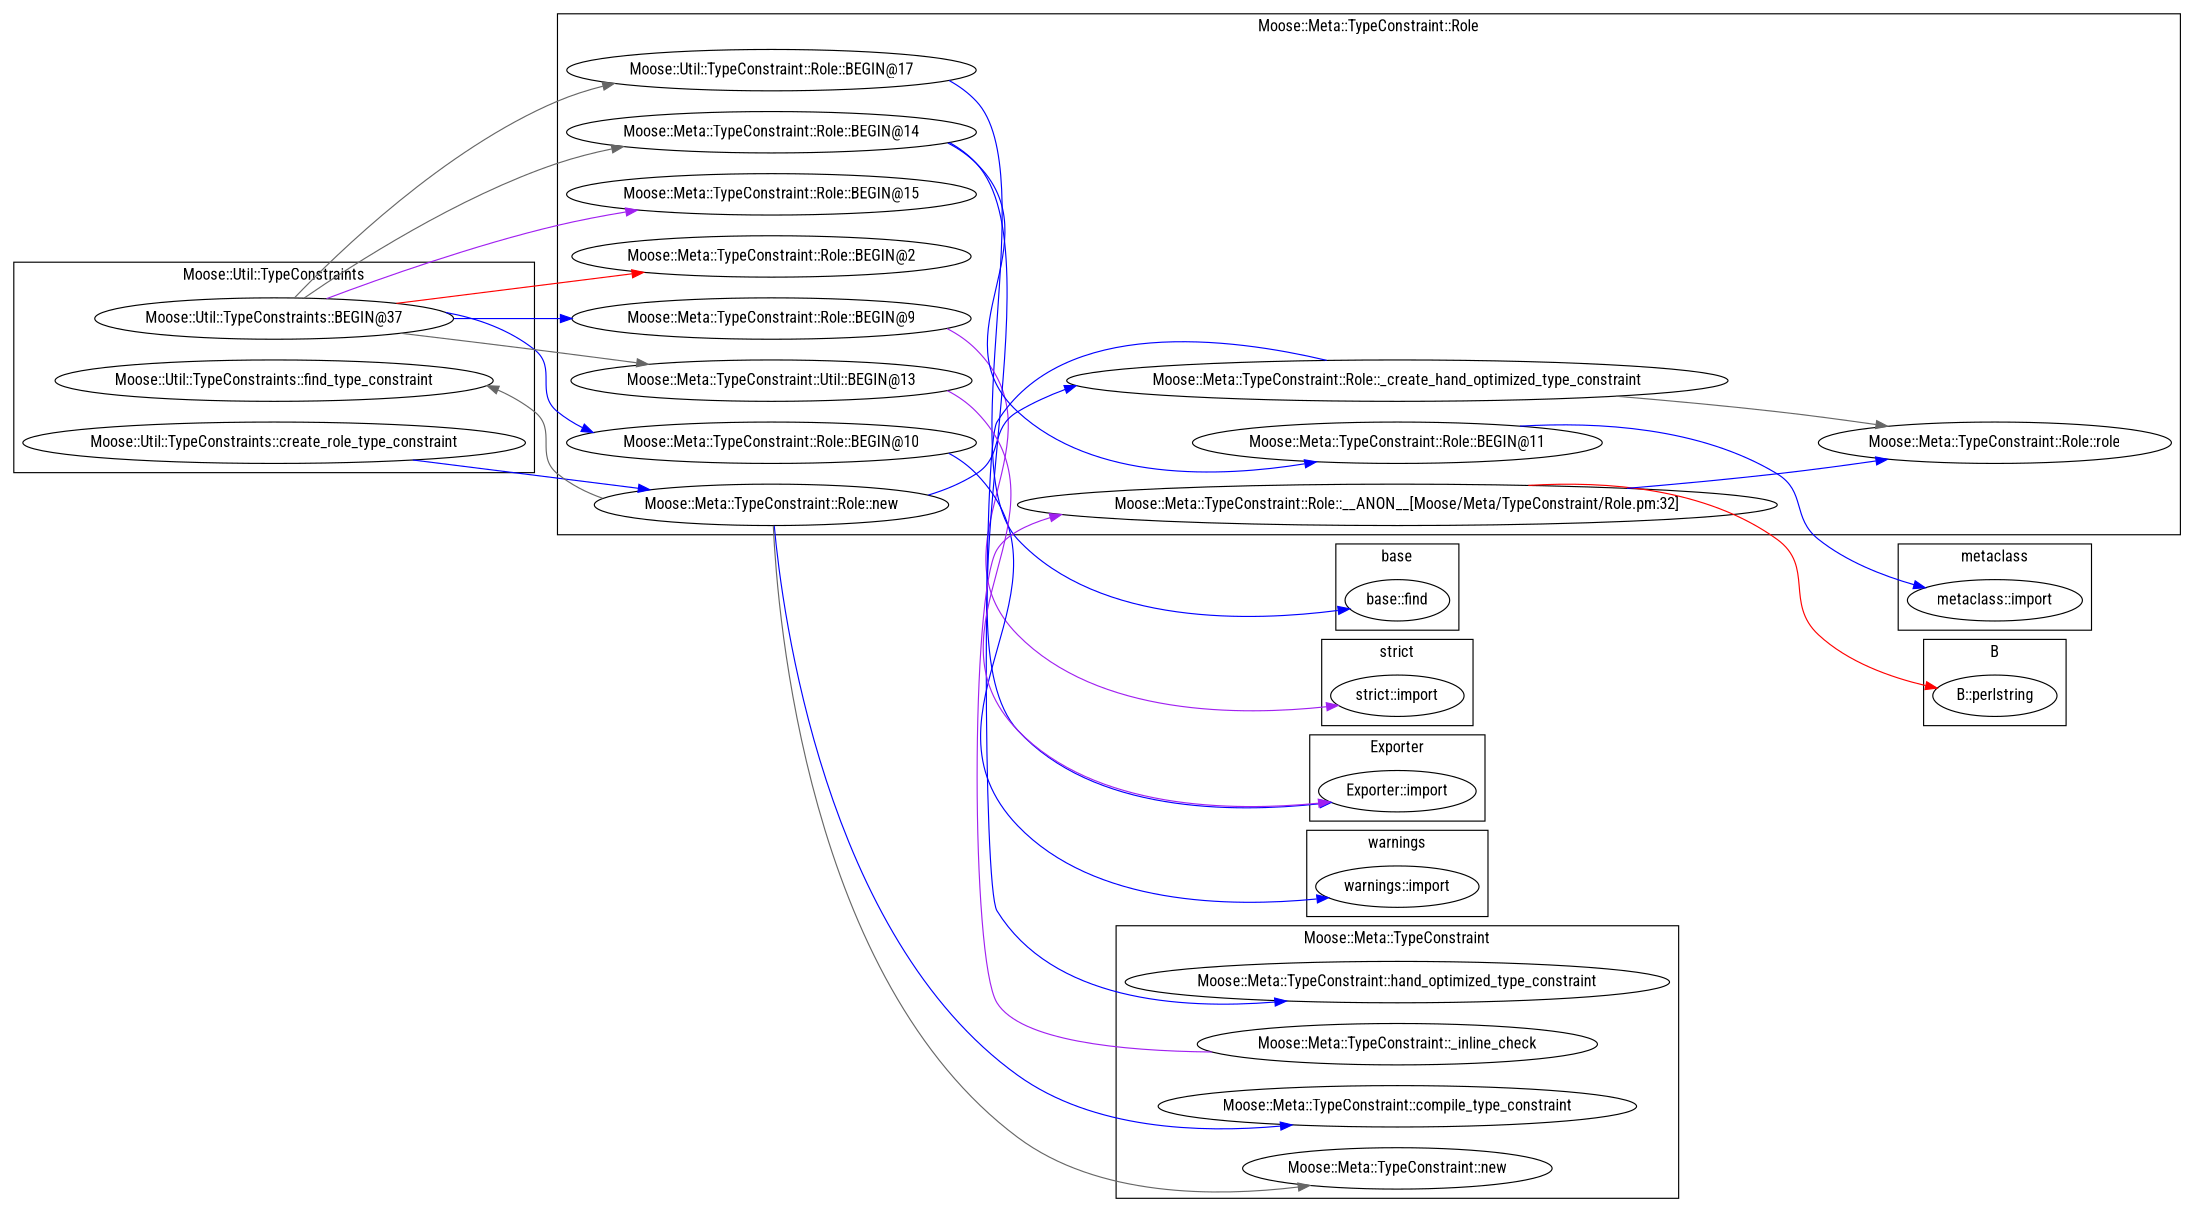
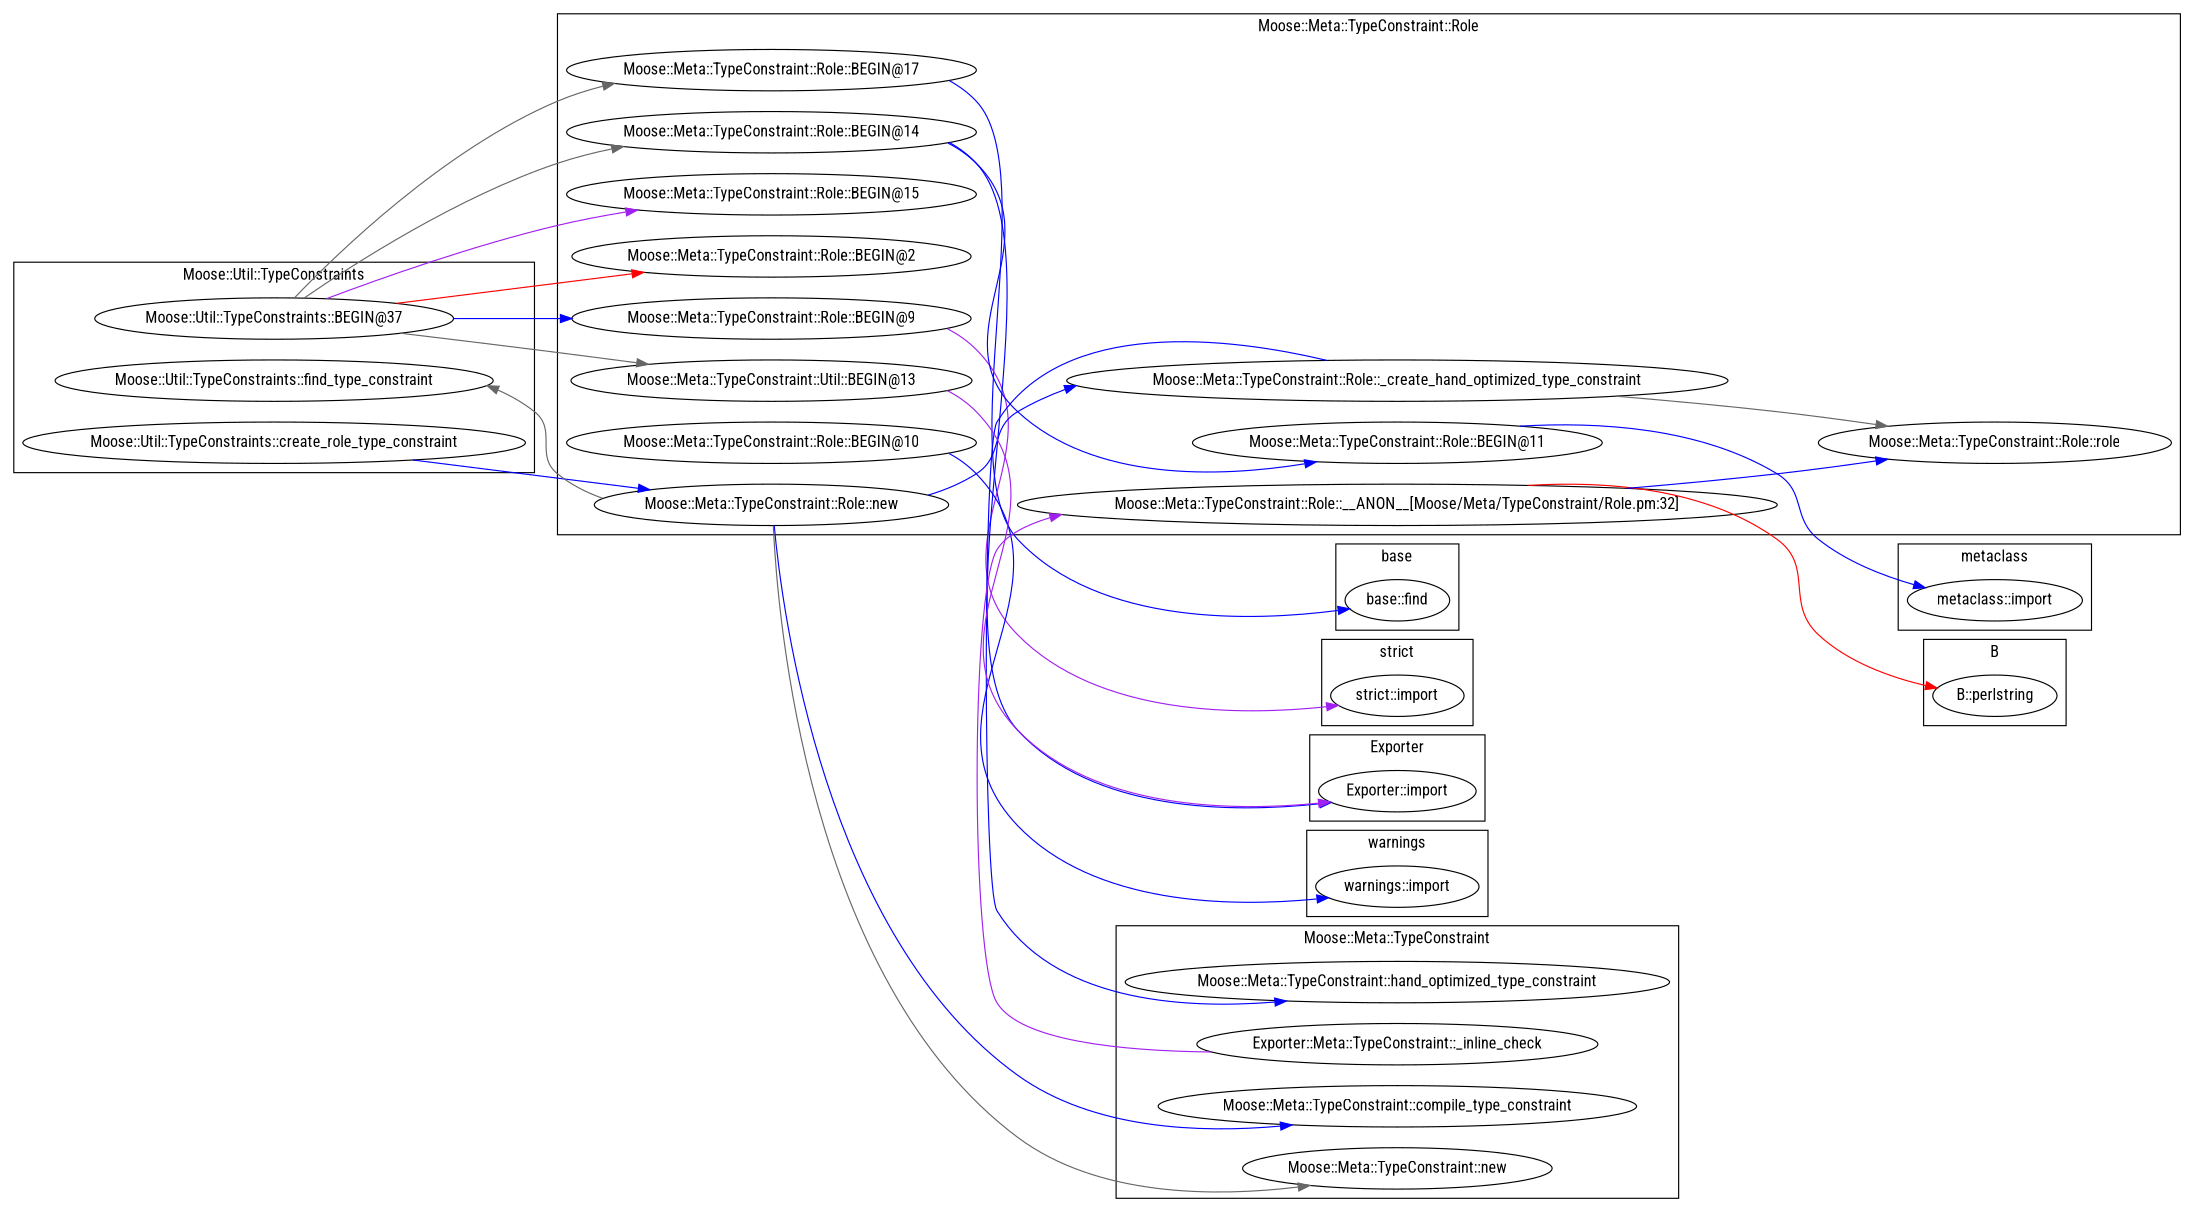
node "Moose::Util::TypeConstraint::Role::BEGIN@17": label "Moose::Util::TypeConstraint::Role::BEGIN@17" -> "Moose::Meta::TypeConstraint::Role::BEGIN@17"
edge "Moose::Util::TypeConstraints::BEGIN@37" -> "Moose::Meta::TypeConstraint::Role::BEGIN@10": removed
node "Moose::Meta::TypeConstraint::_inline_check": label "Moose::Meta::TypeConstraint::_inline_check" -> "Exporter::Meta::TypeConstraint::_inline_check"
